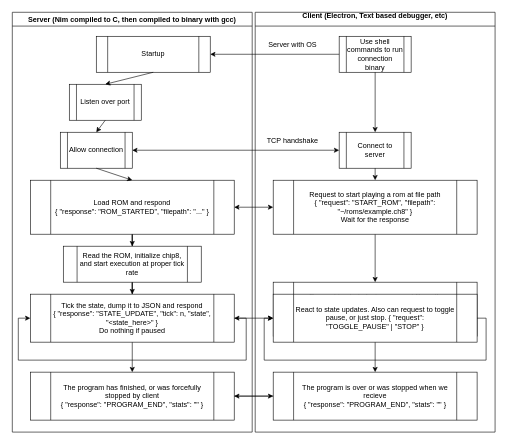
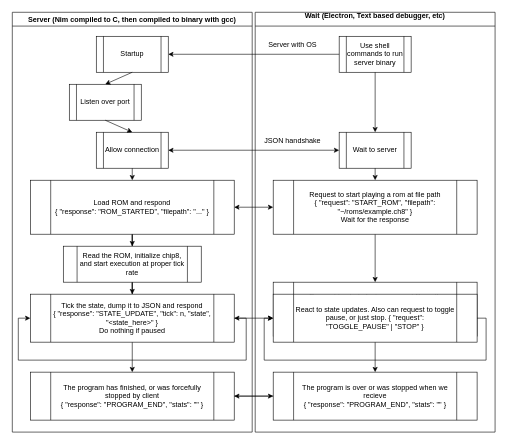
node "Client (Electron, Text based debugger, etc)": label "Client (Electron, Text based debugger, etc)" -> "Wait (Electron, Text based debugger, etc)"
node "Startup": size 114x36 -> 72x36
node "Use shell commands to run connection binary": label "Use shell commands to run connection binary" -> "Use shell commands to run server binary"
node "TCP handshake": label "TCP handshake" -> "JSON handshake"
node "Allow connection": moved (96, 150) -> (132, 150)
node "Connect to server": label "Connect to server" -> "Wait to server"
